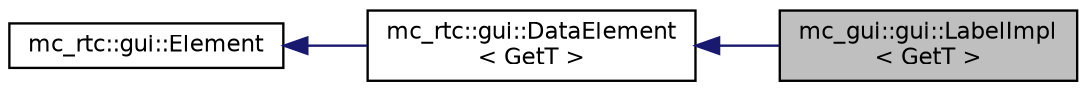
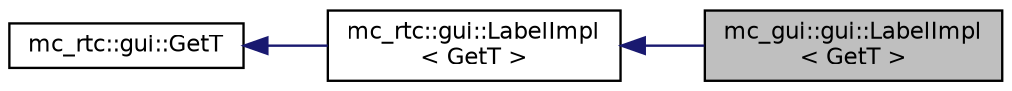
node "mc_rtc::gui::Element": label "mc_rtc::gui::Element" -> "mc_rtc::gui::GetT"
node "mc_rtc::gui::DataElement < GetT >": label "mc_rtc::gui::DataElement < GetT >" -> "mc_rtc::gui::LabelImpl < GetT >"
